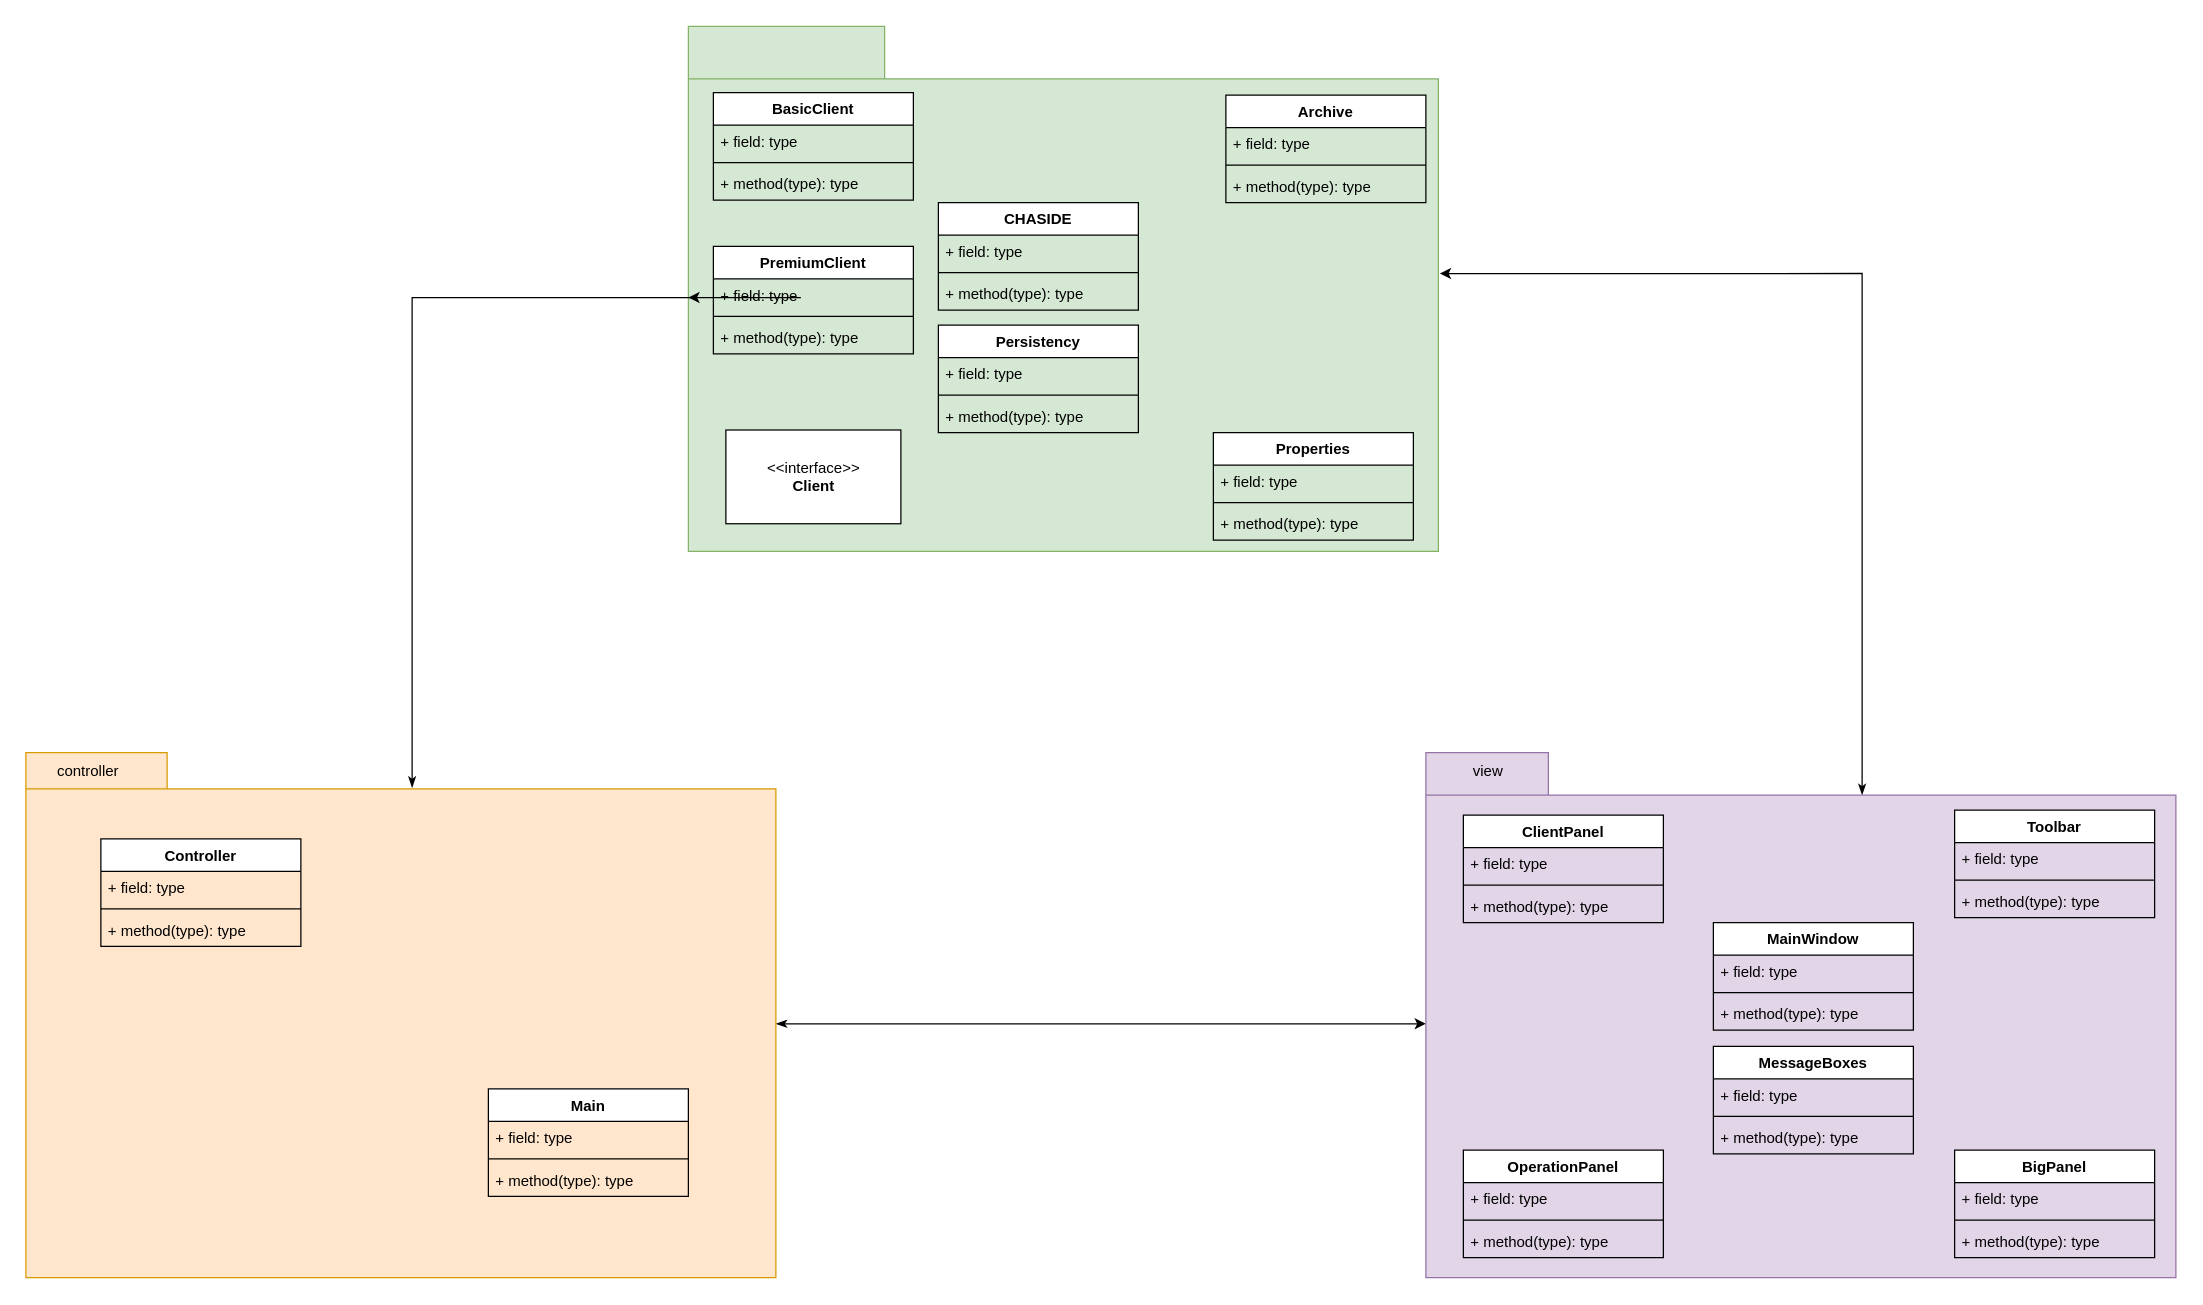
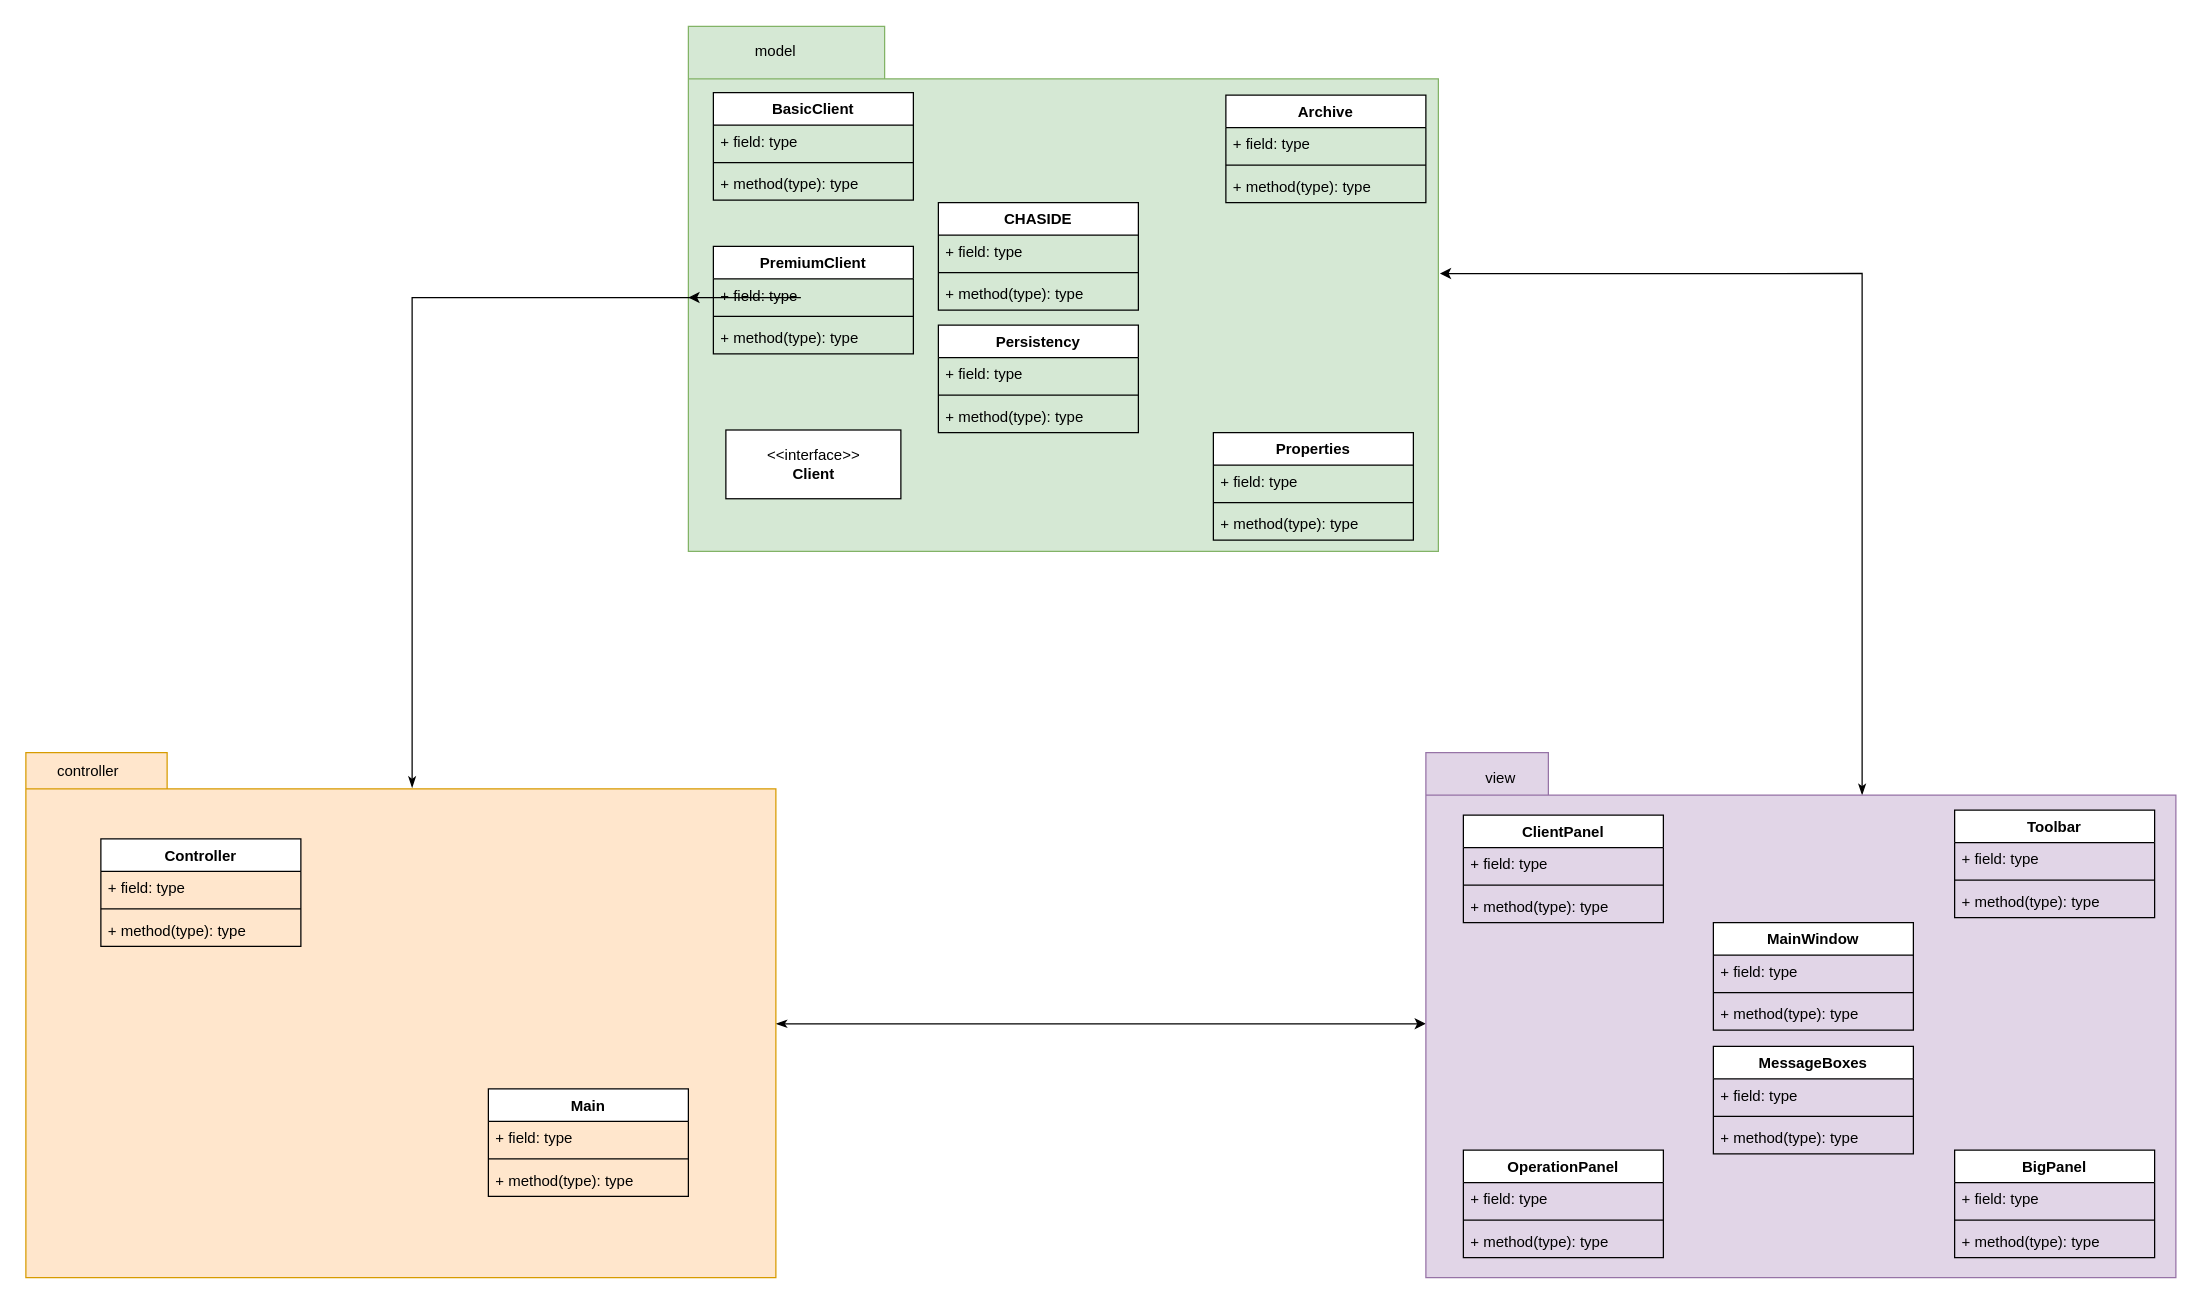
node "model": added
node "<<interface>> Client": size 175x94 -> 175x69
node "view": moved (1488, 771) -> (1501, 778)
